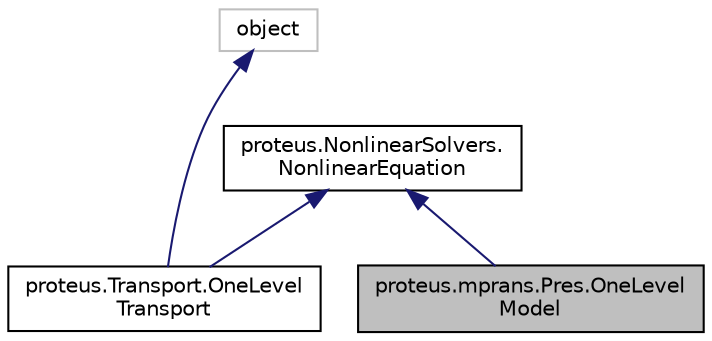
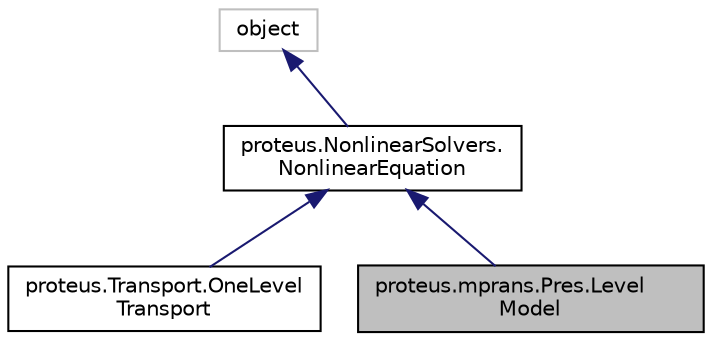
edge "proteus.Transport.OneLevel Transport" -> "object": now "proteus.NonlinearSolvers. NonlinearEquation" -> "object"
node "proteus.mprans.Pres.OneLevel Model": label "proteus.mprans.Pres.OneLevel Model" -> "proteus.mprans.Pres.Level Model"
